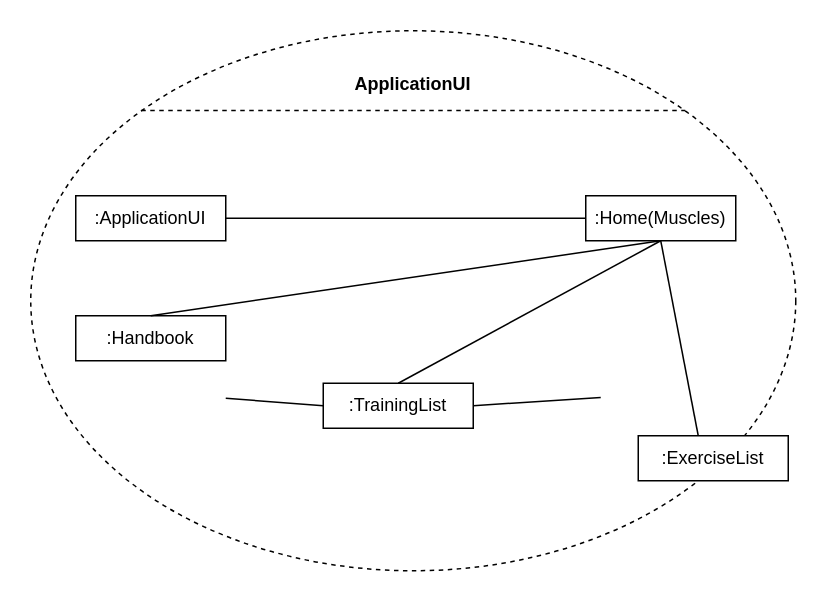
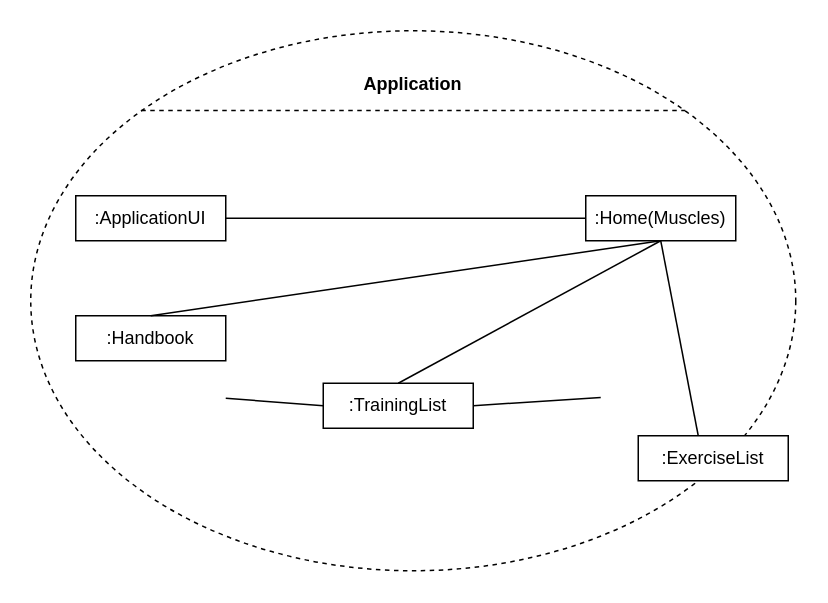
node "ApplicationUI": label "ApplicationUI" -> "Application"
